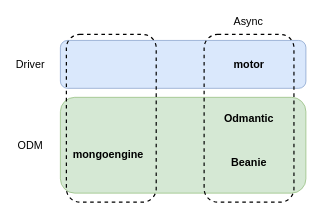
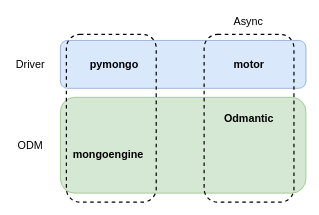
node "pymongo": added
node "Beanie": removed
